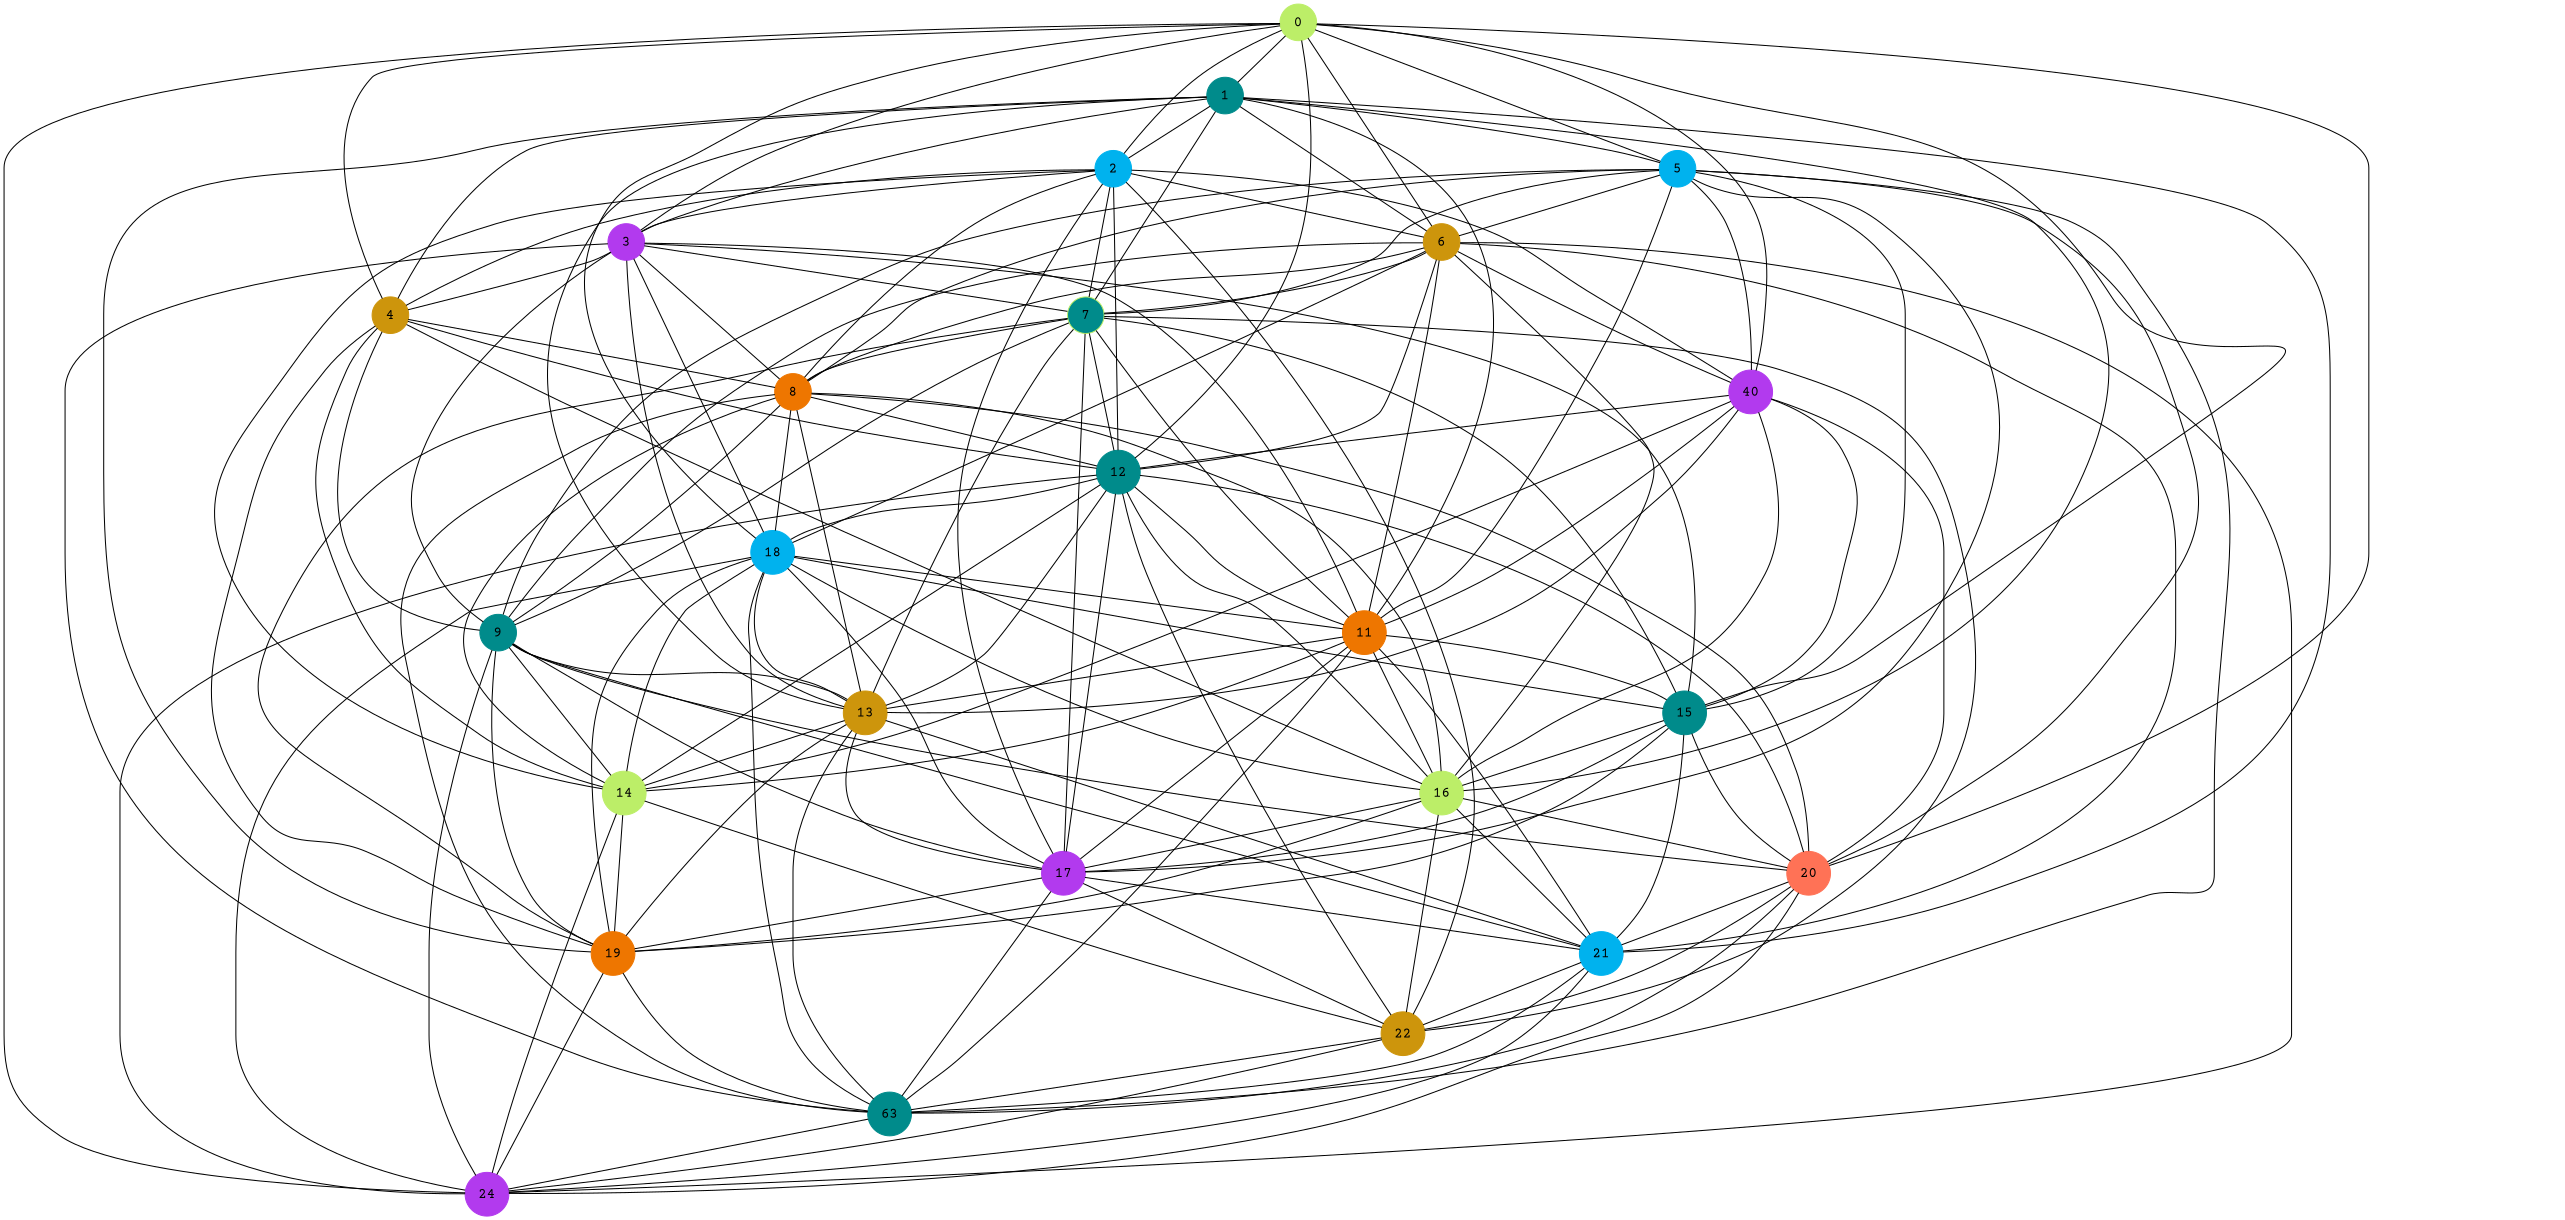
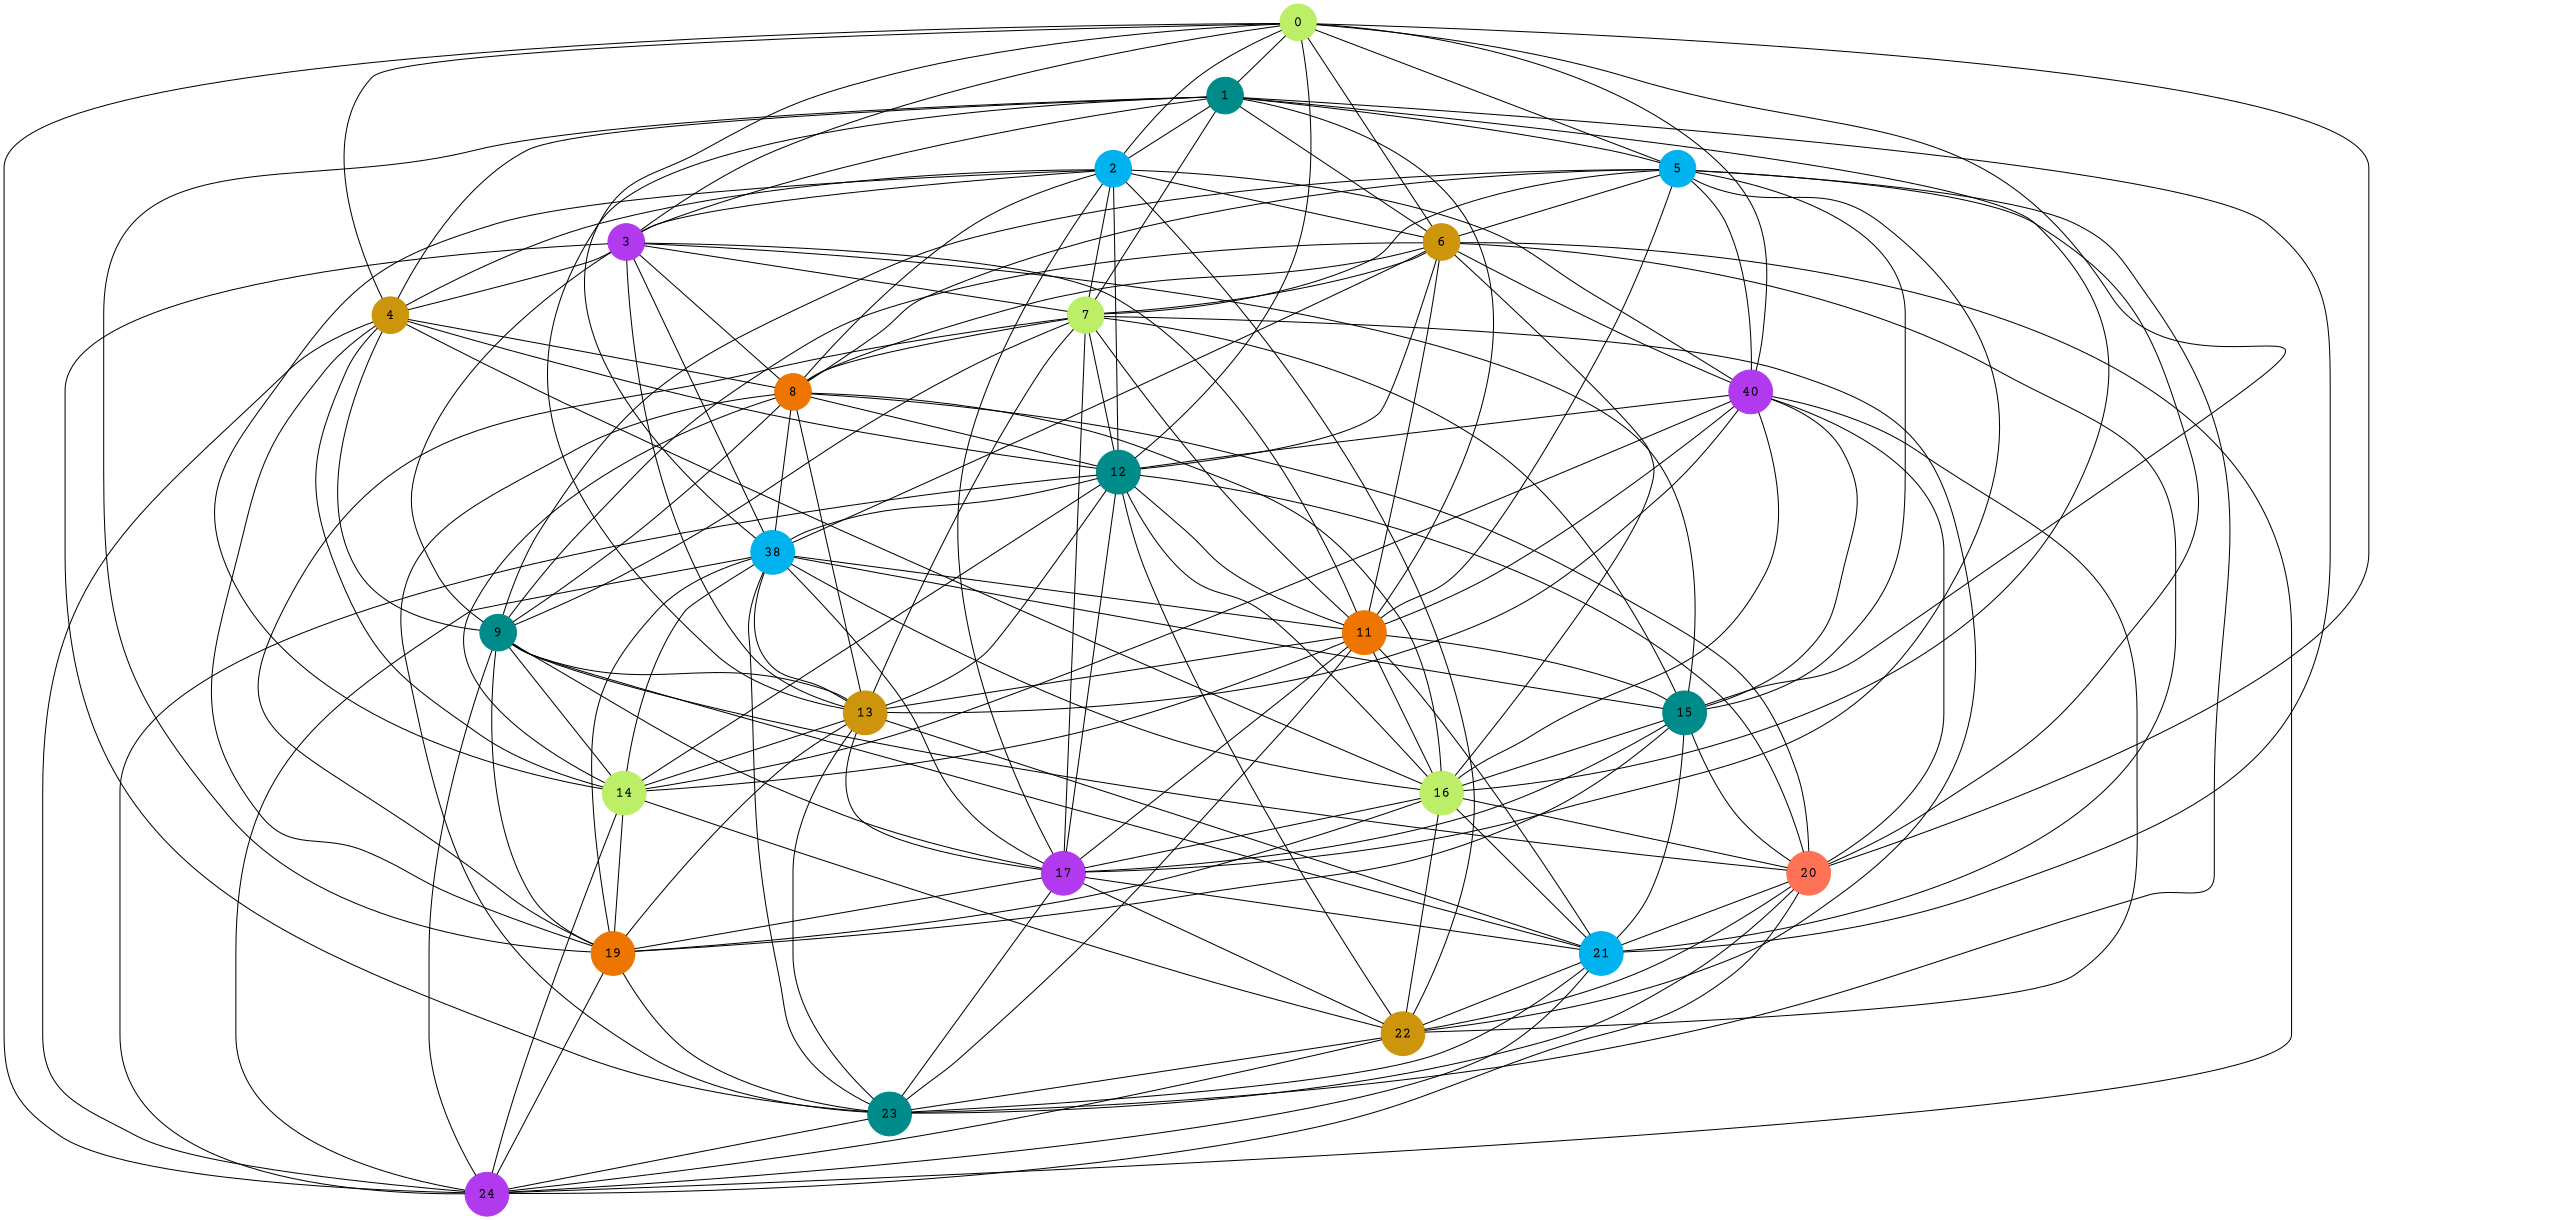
node "7": fillcolor cyan4 -> darkolivegreen2
node "18": label "18" -> "38"
edge "4" -- "24": added
edge "40" -- "22": added
node "63": label "63" -> "23"
